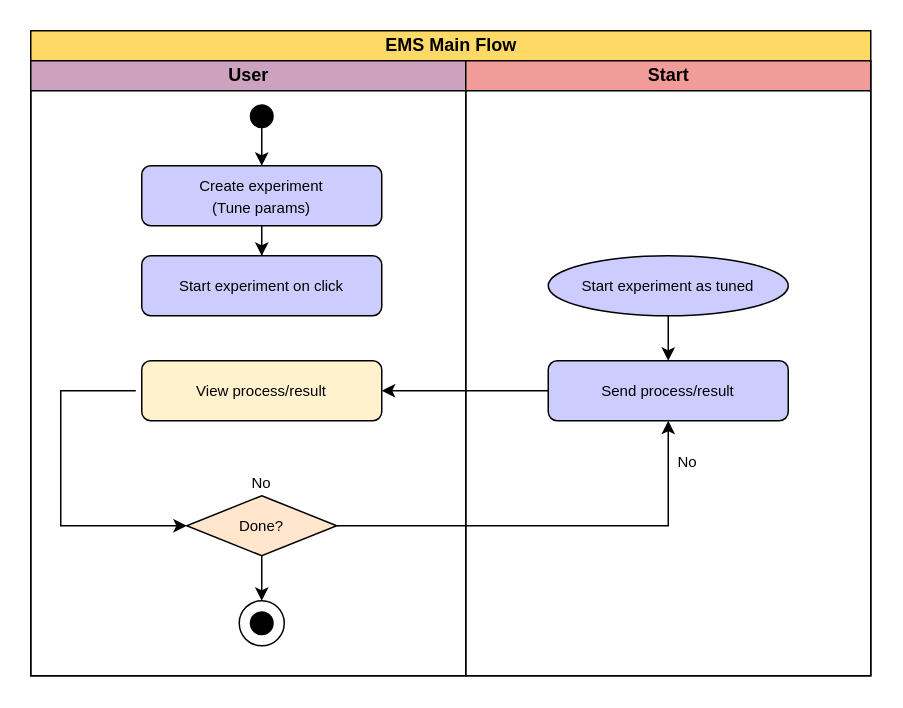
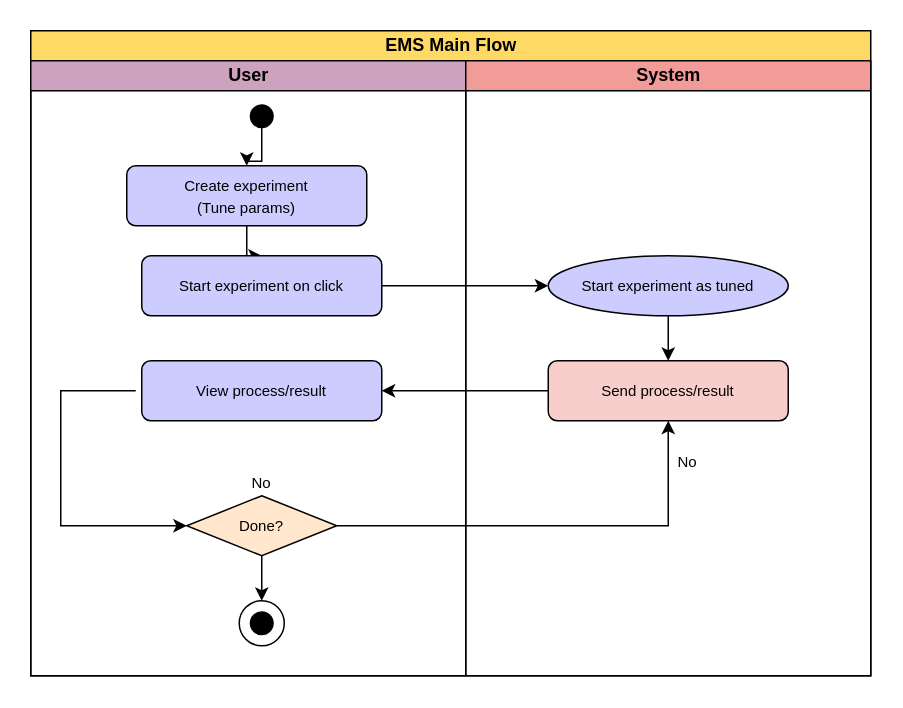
node "Start": label "Start" -> "System"
node "Create experiment (Tune params)": moved (262, 196) -> (247, 196)
edge "Start experiment on click" -> "Start experiment as tuned": added
node "View process/result": fillcolor #fff2cc -> #ccccff
node "Send process/result": fillcolor #ccccff -> #f8cecc
